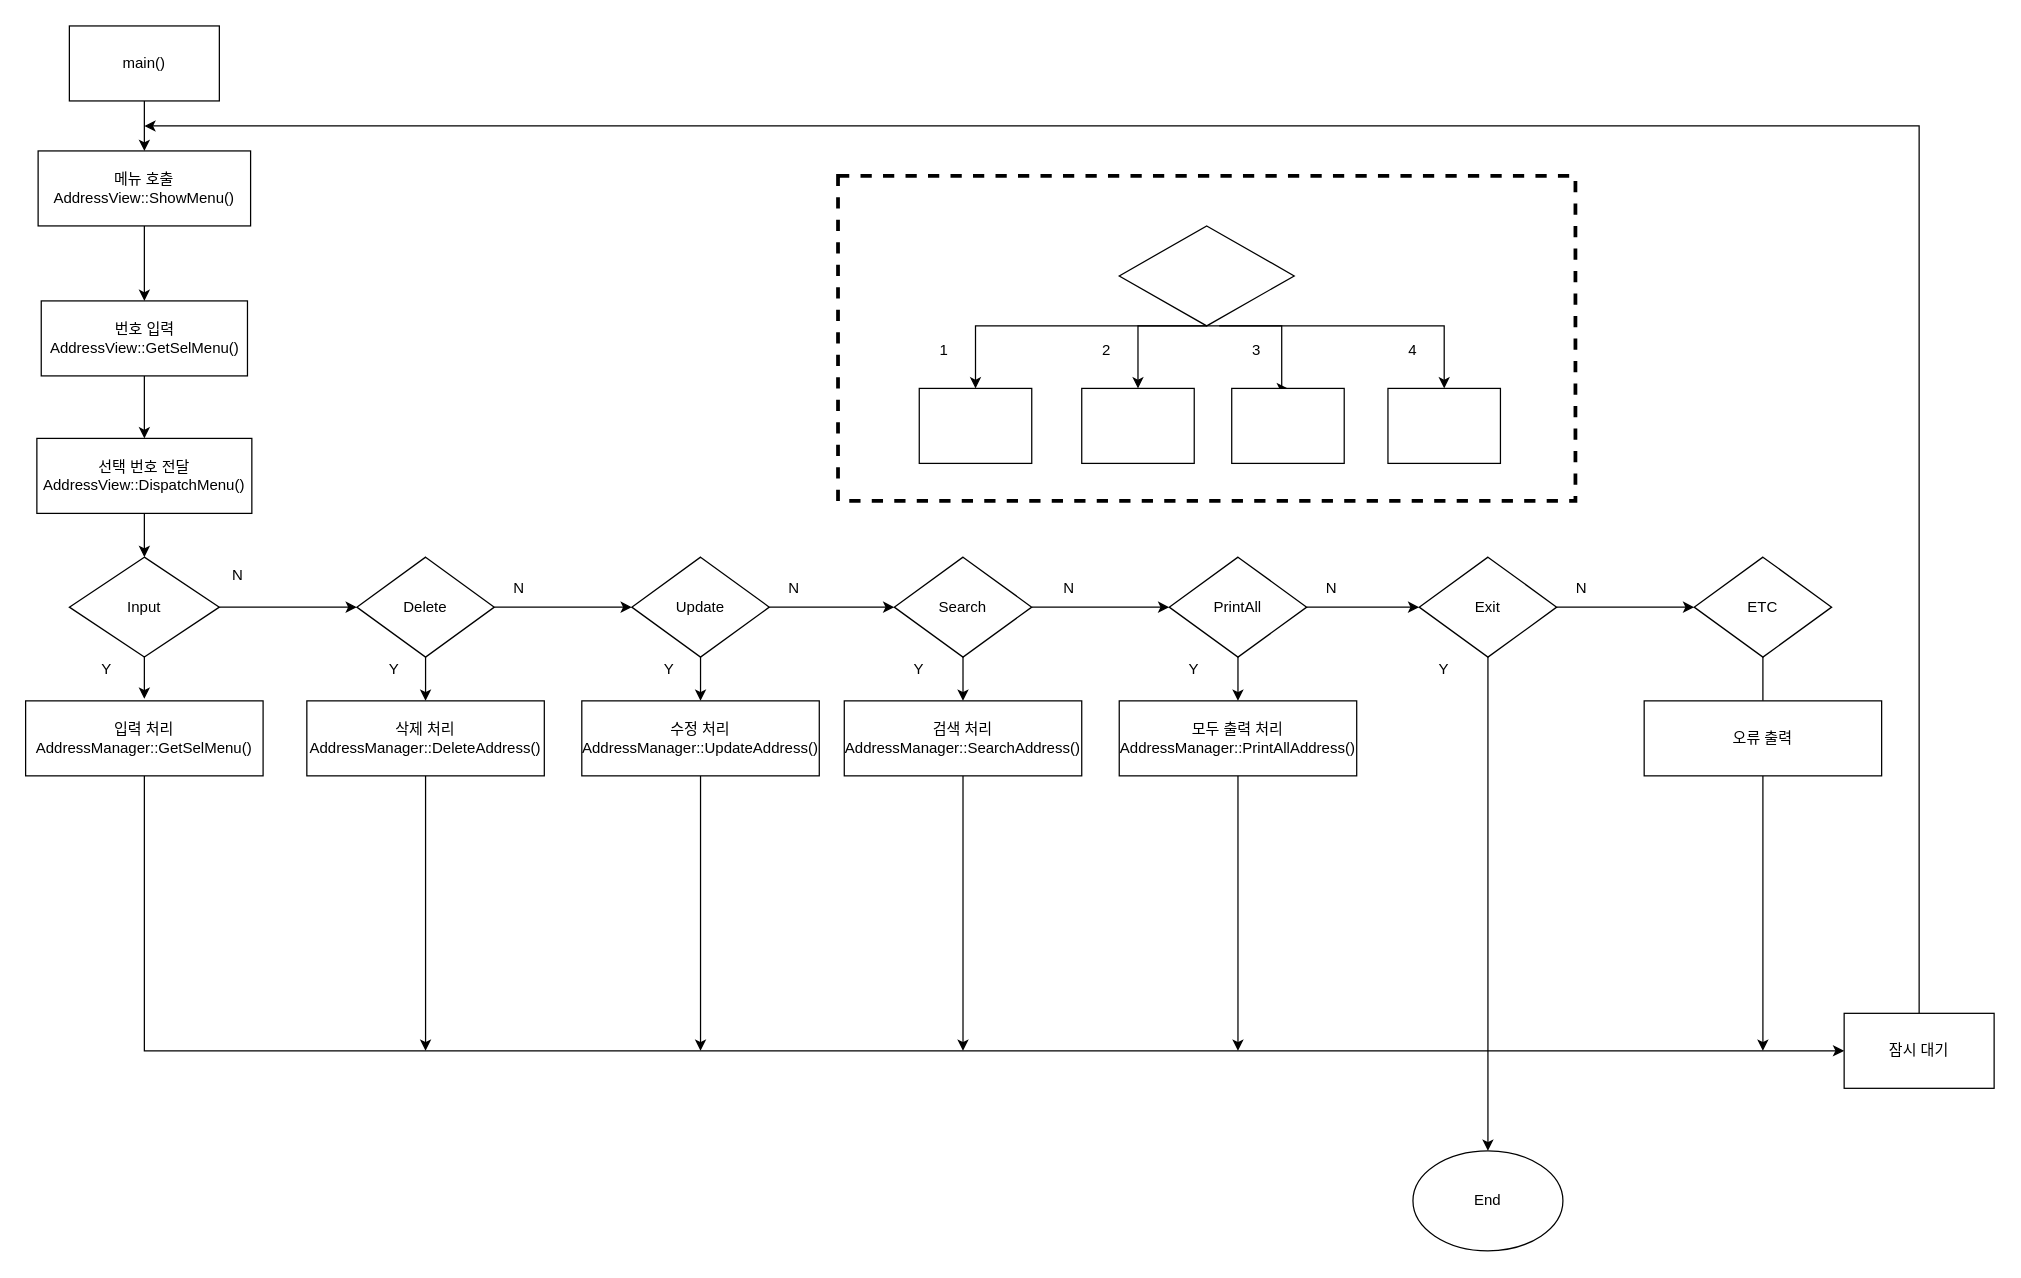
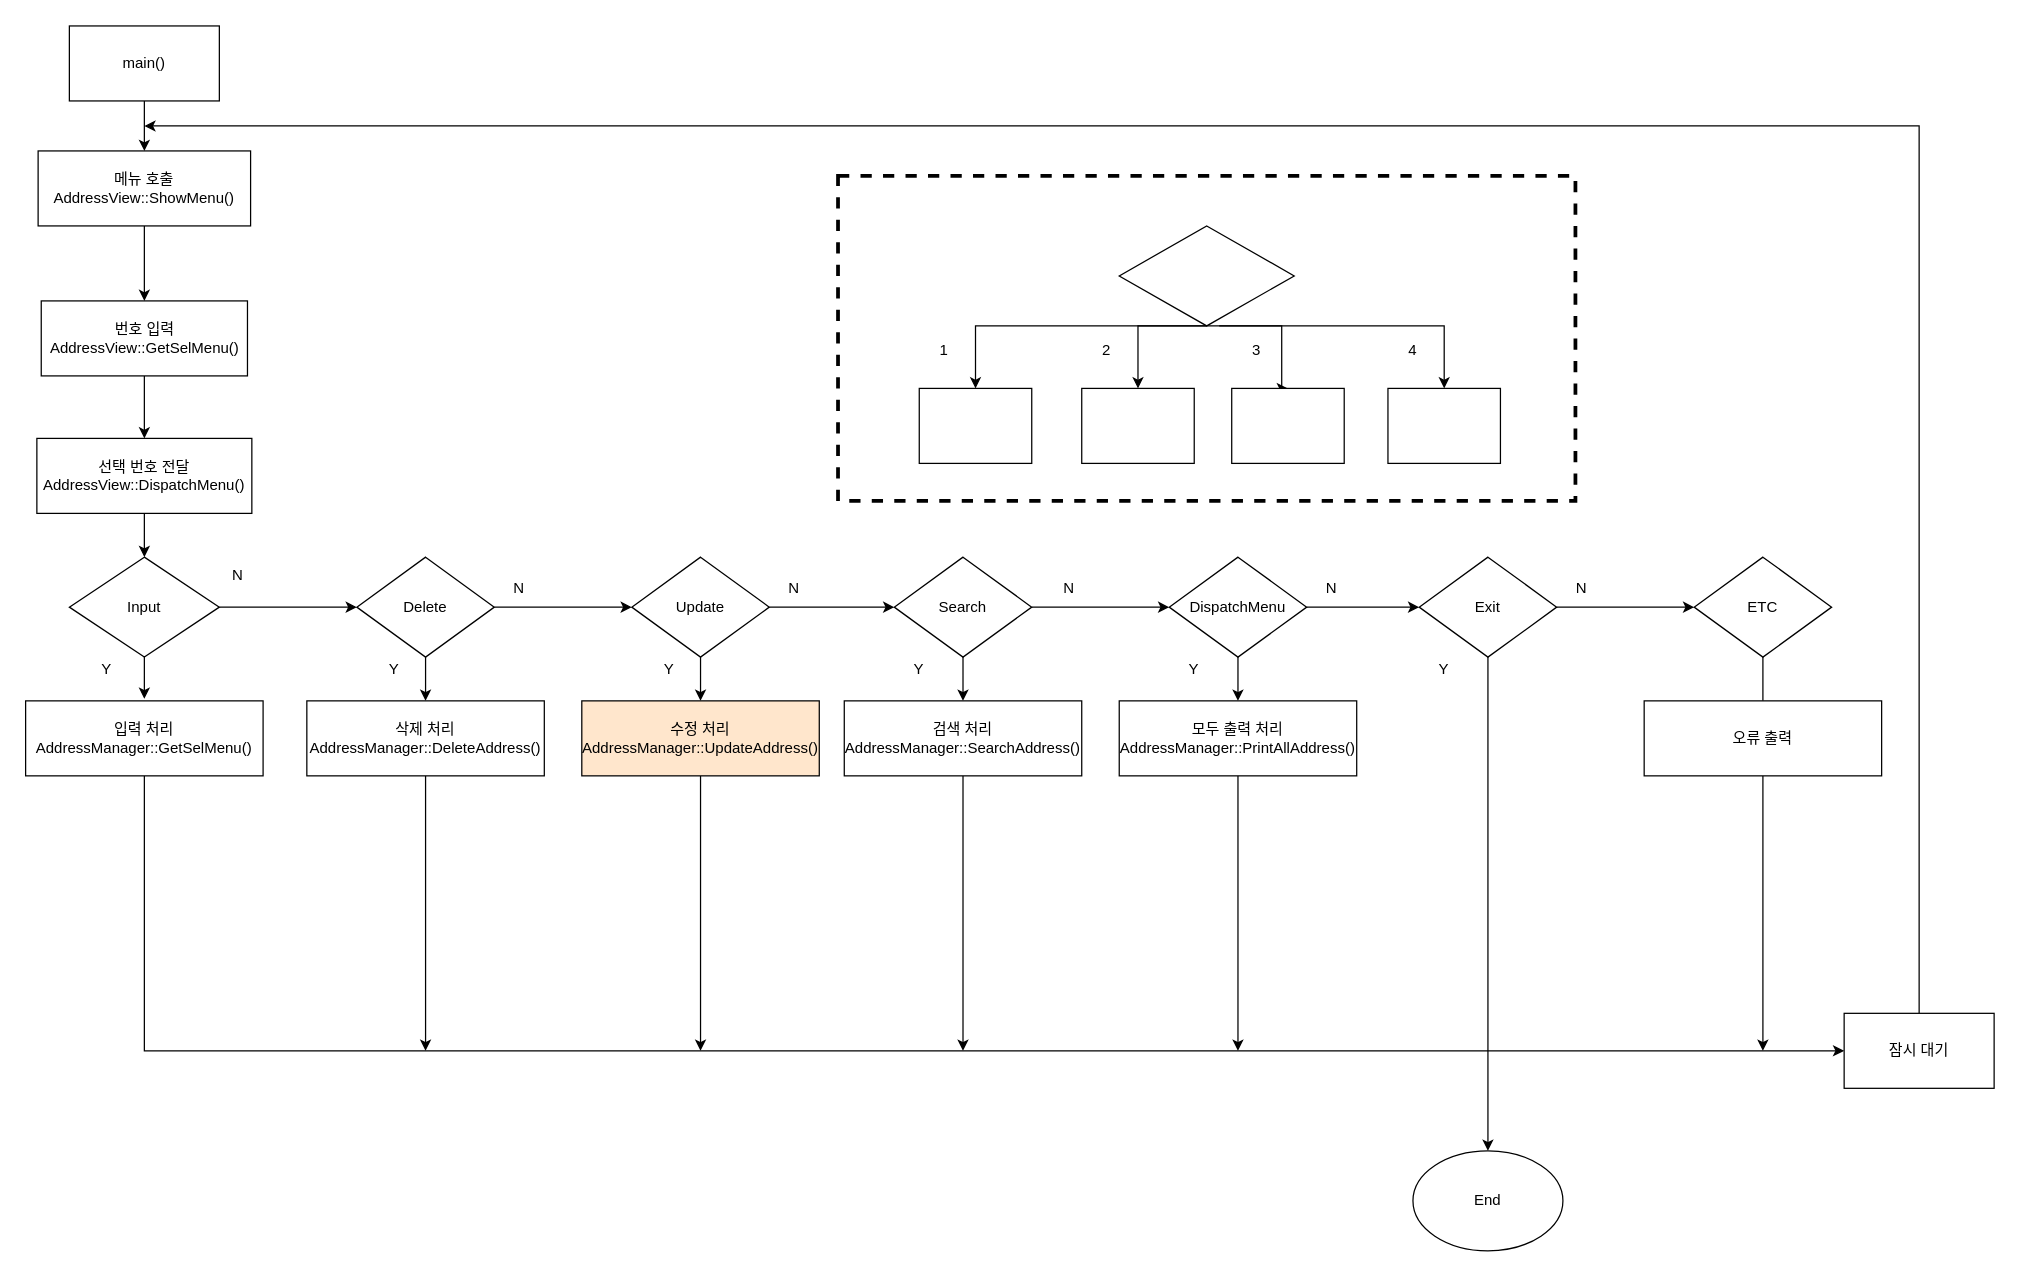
node "PrintAll": label "PrintAll" -> "DispatchMenu"
node "수정 처리 AddressManager::UpdateAddress()": fillcolor #ffffff -> #ffe6cc
